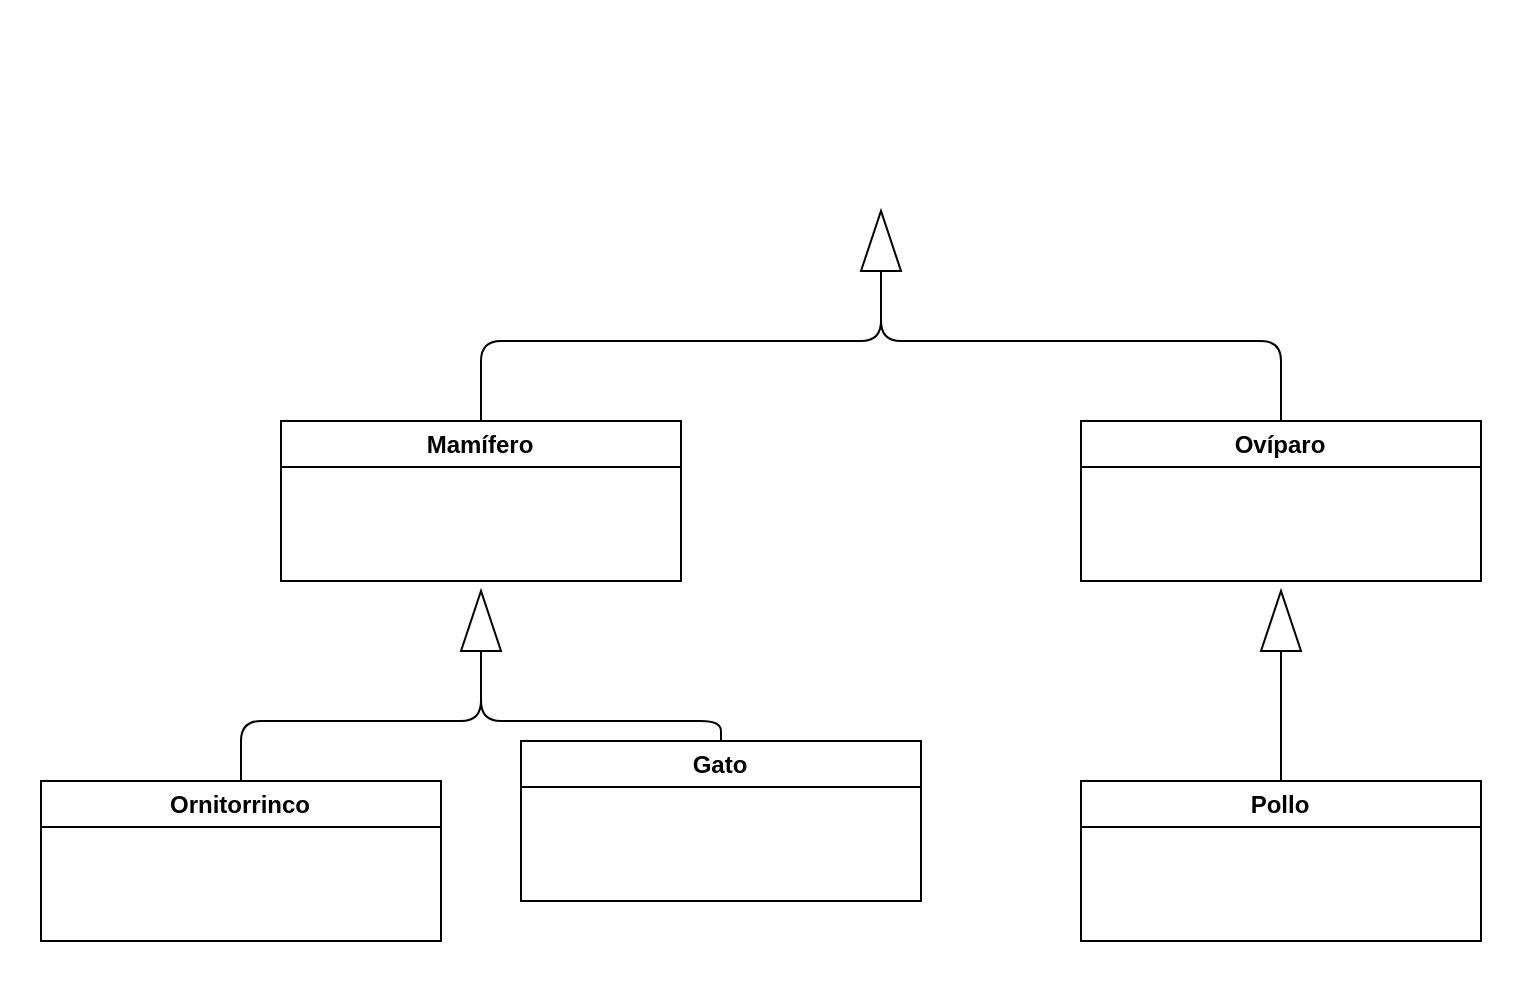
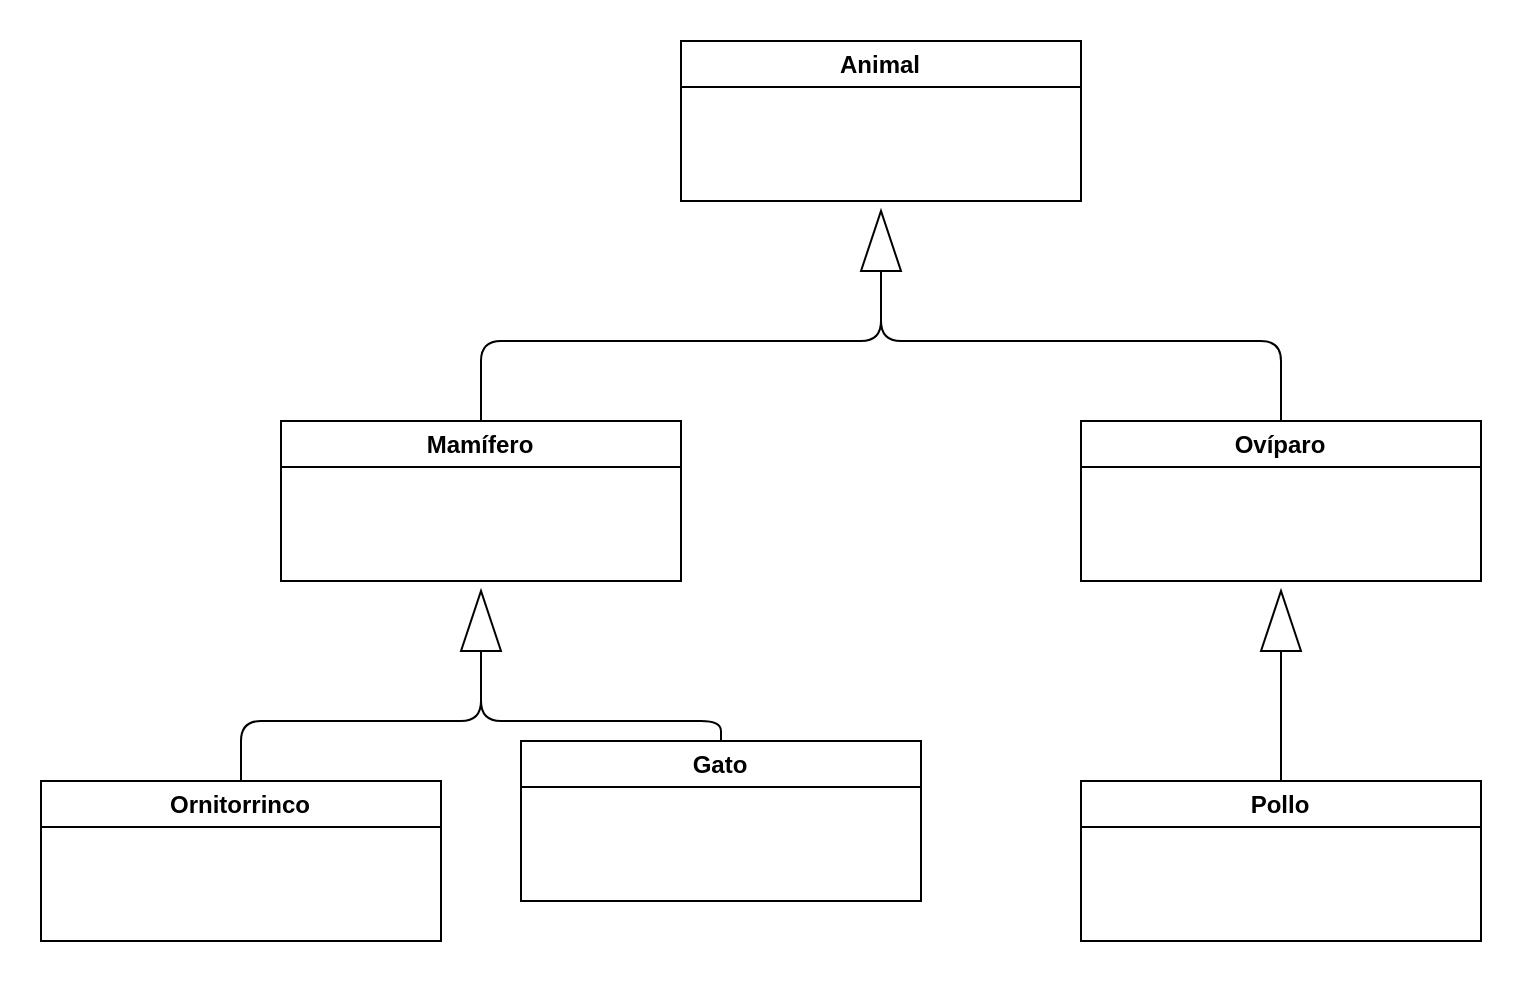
node "Animal": added
